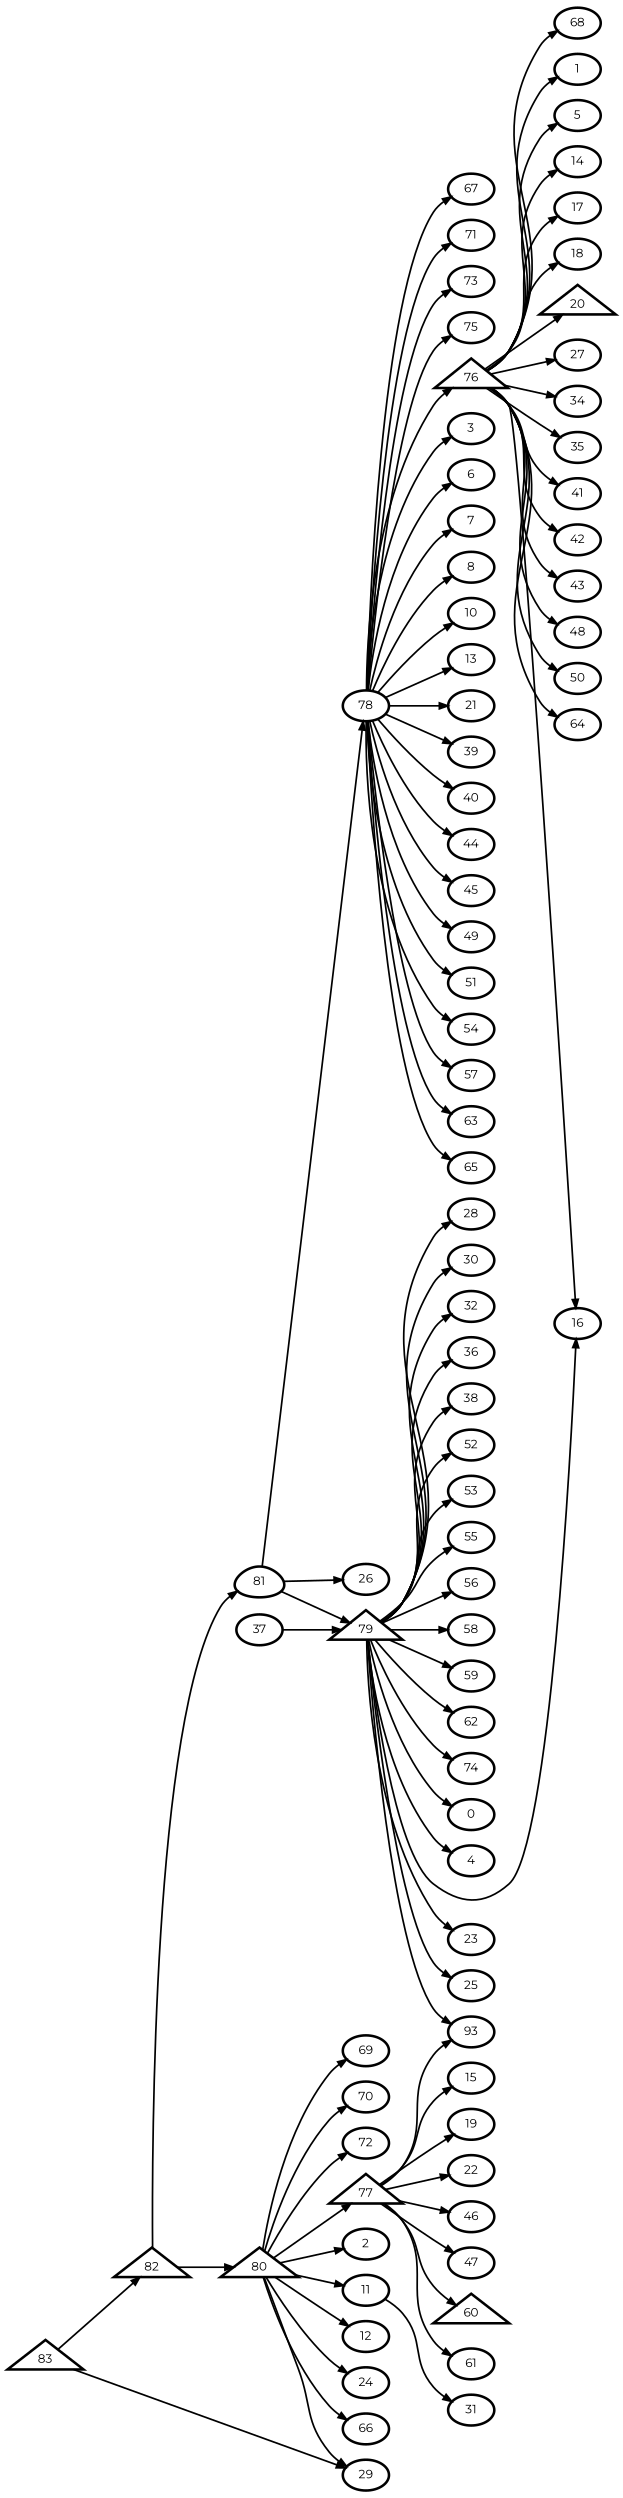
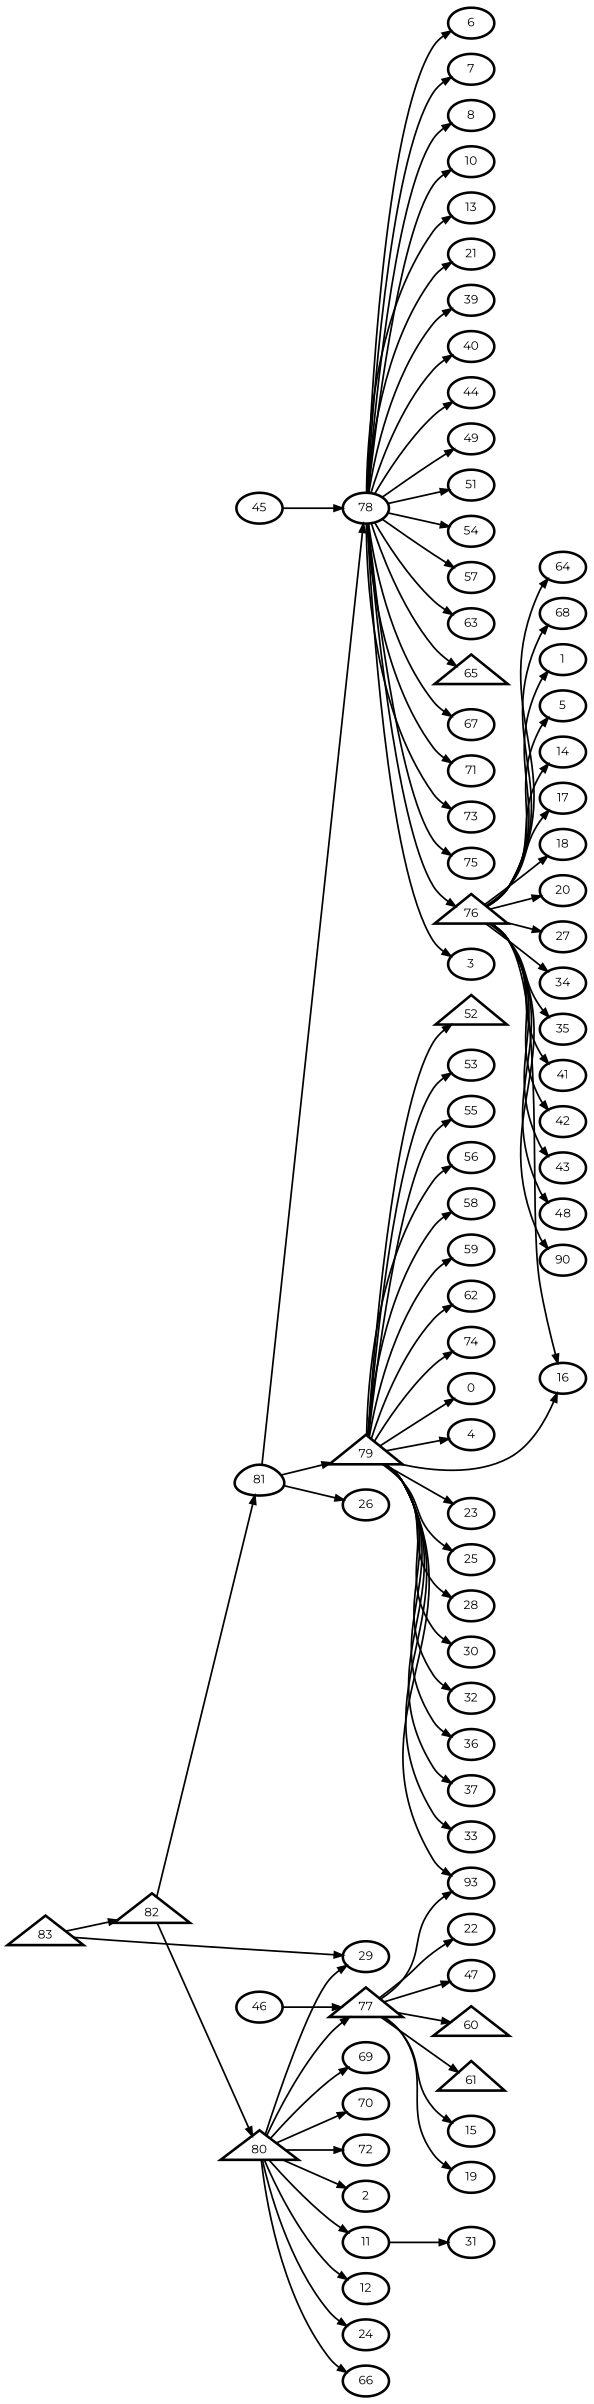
node "20": shape triangle -> ellipse
node "50": label "50" -> "90"
edge "78" -> "45": reversed
node "65": shape ellipse -> triangle
node "38": label "38" -> "33"
node "52": shape ellipse -> triangle
edge "37" -> "79": reversed
edge "77" -> "46": reversed
node "61": shape ellipse -> triangle
